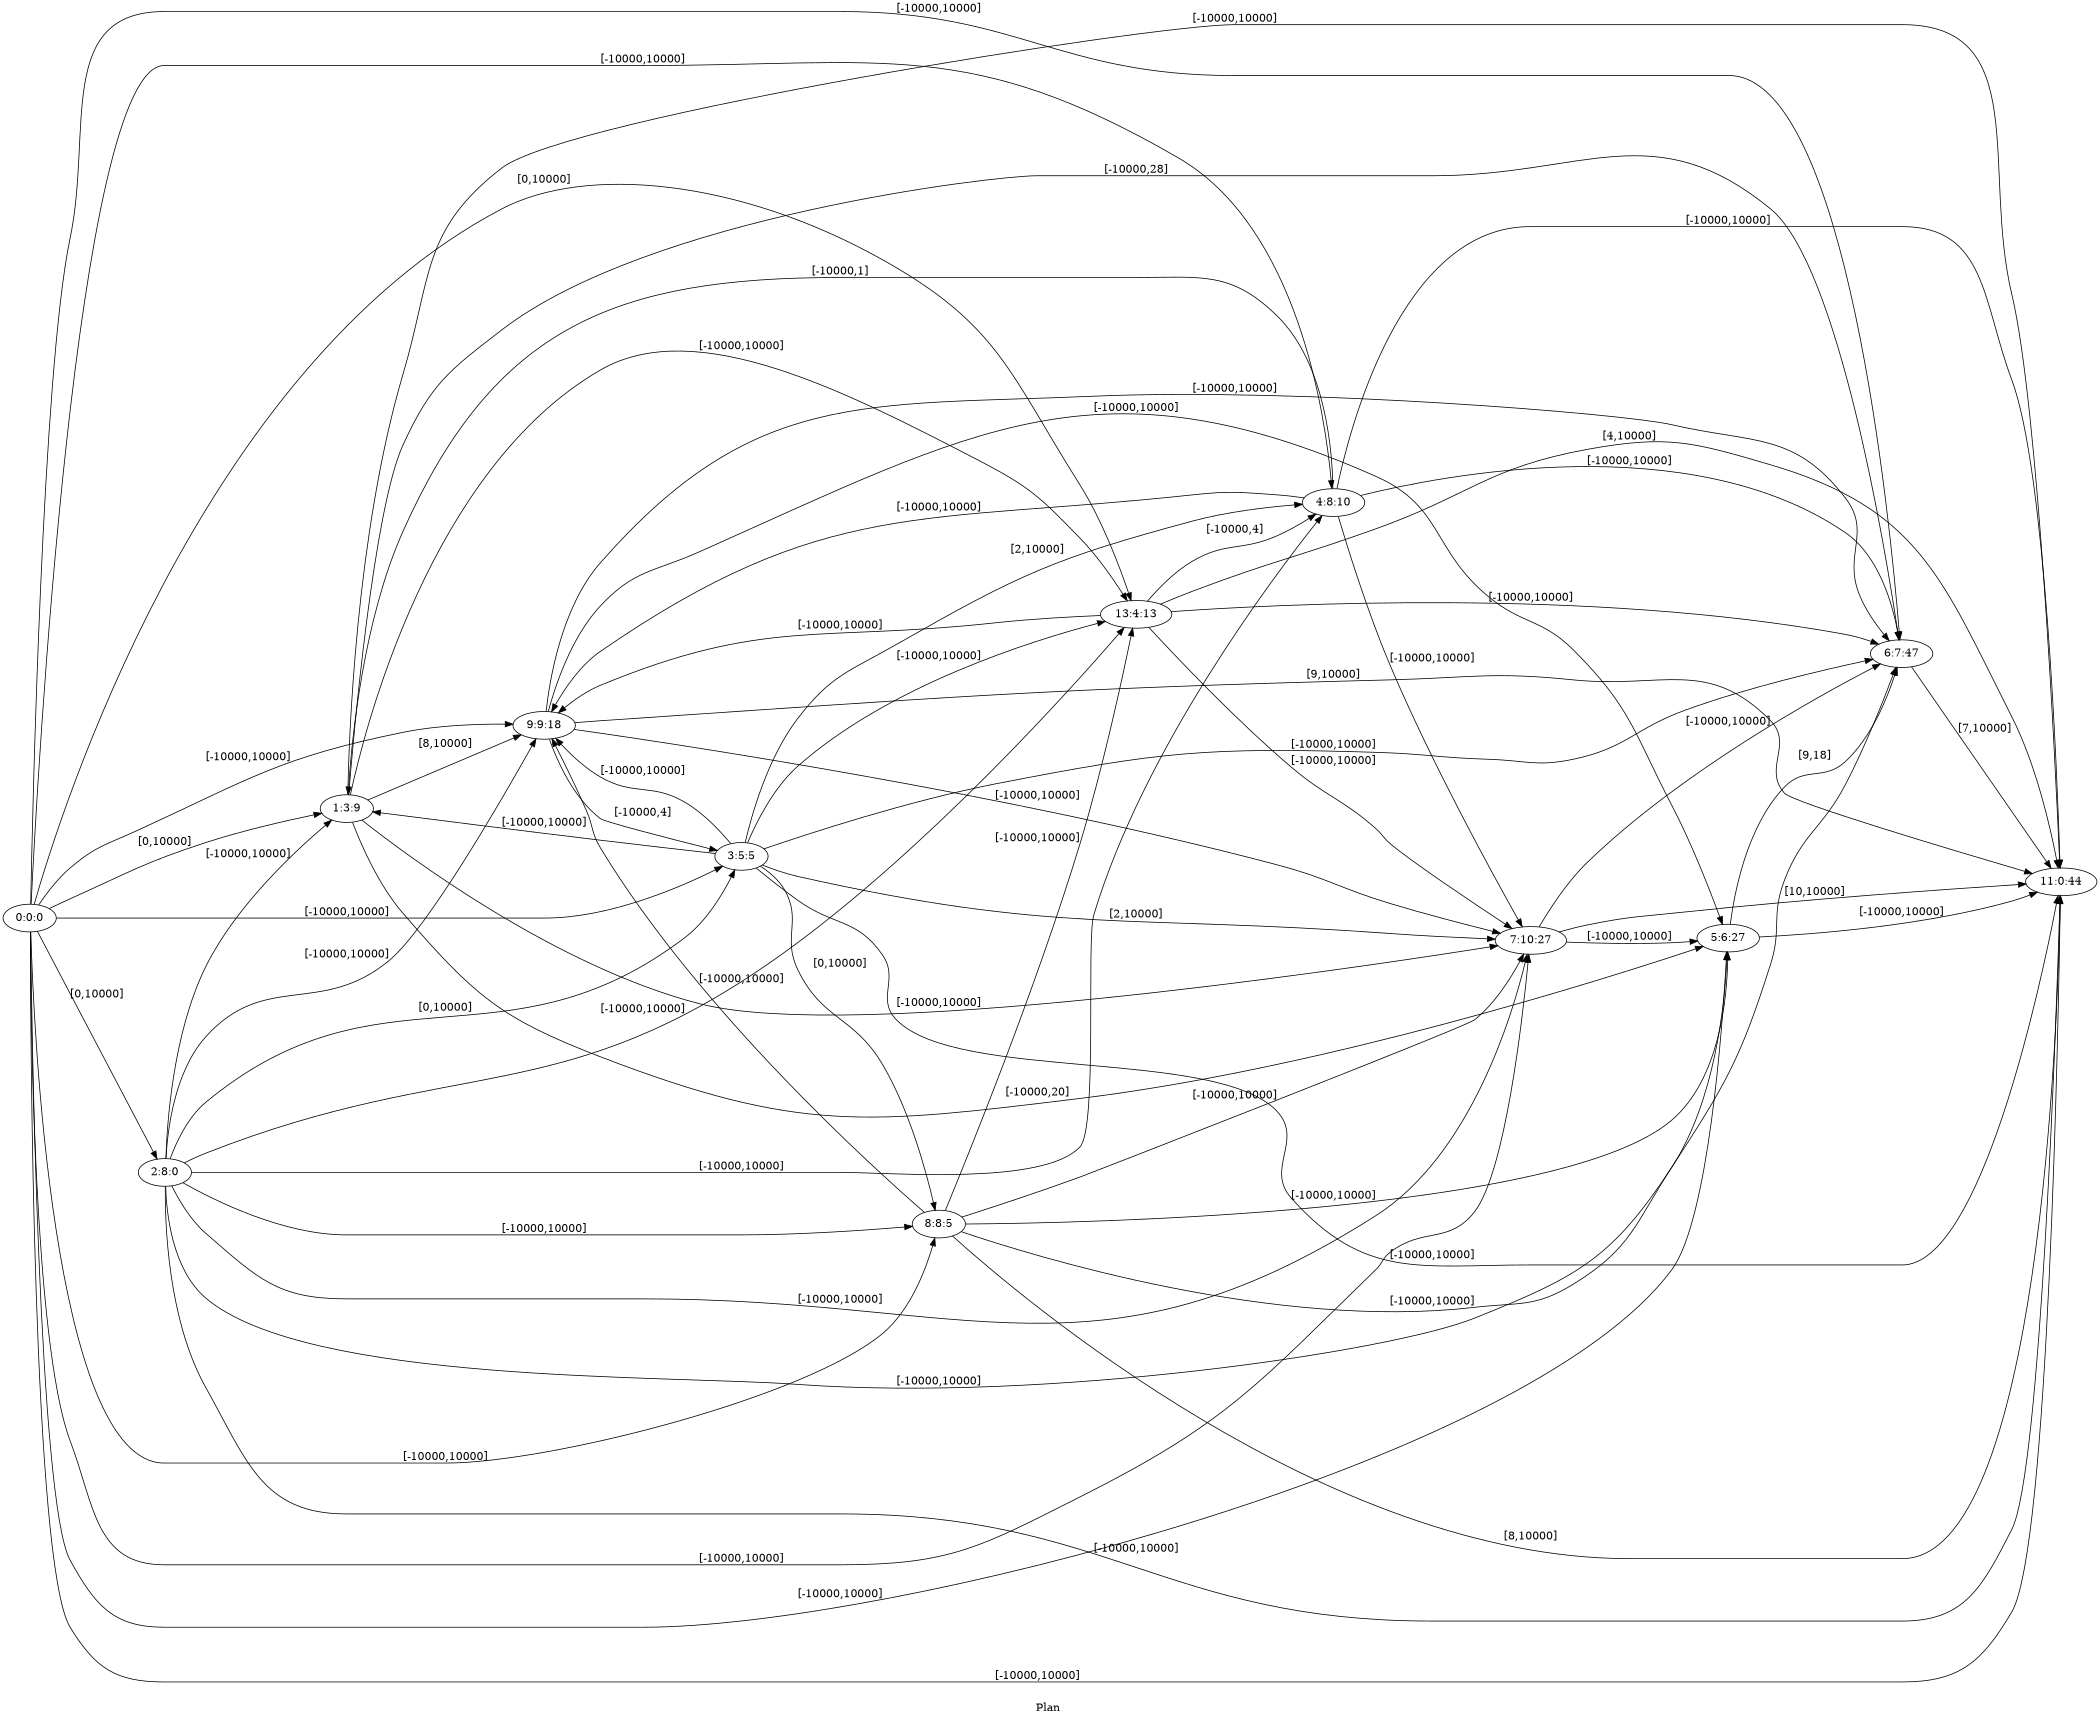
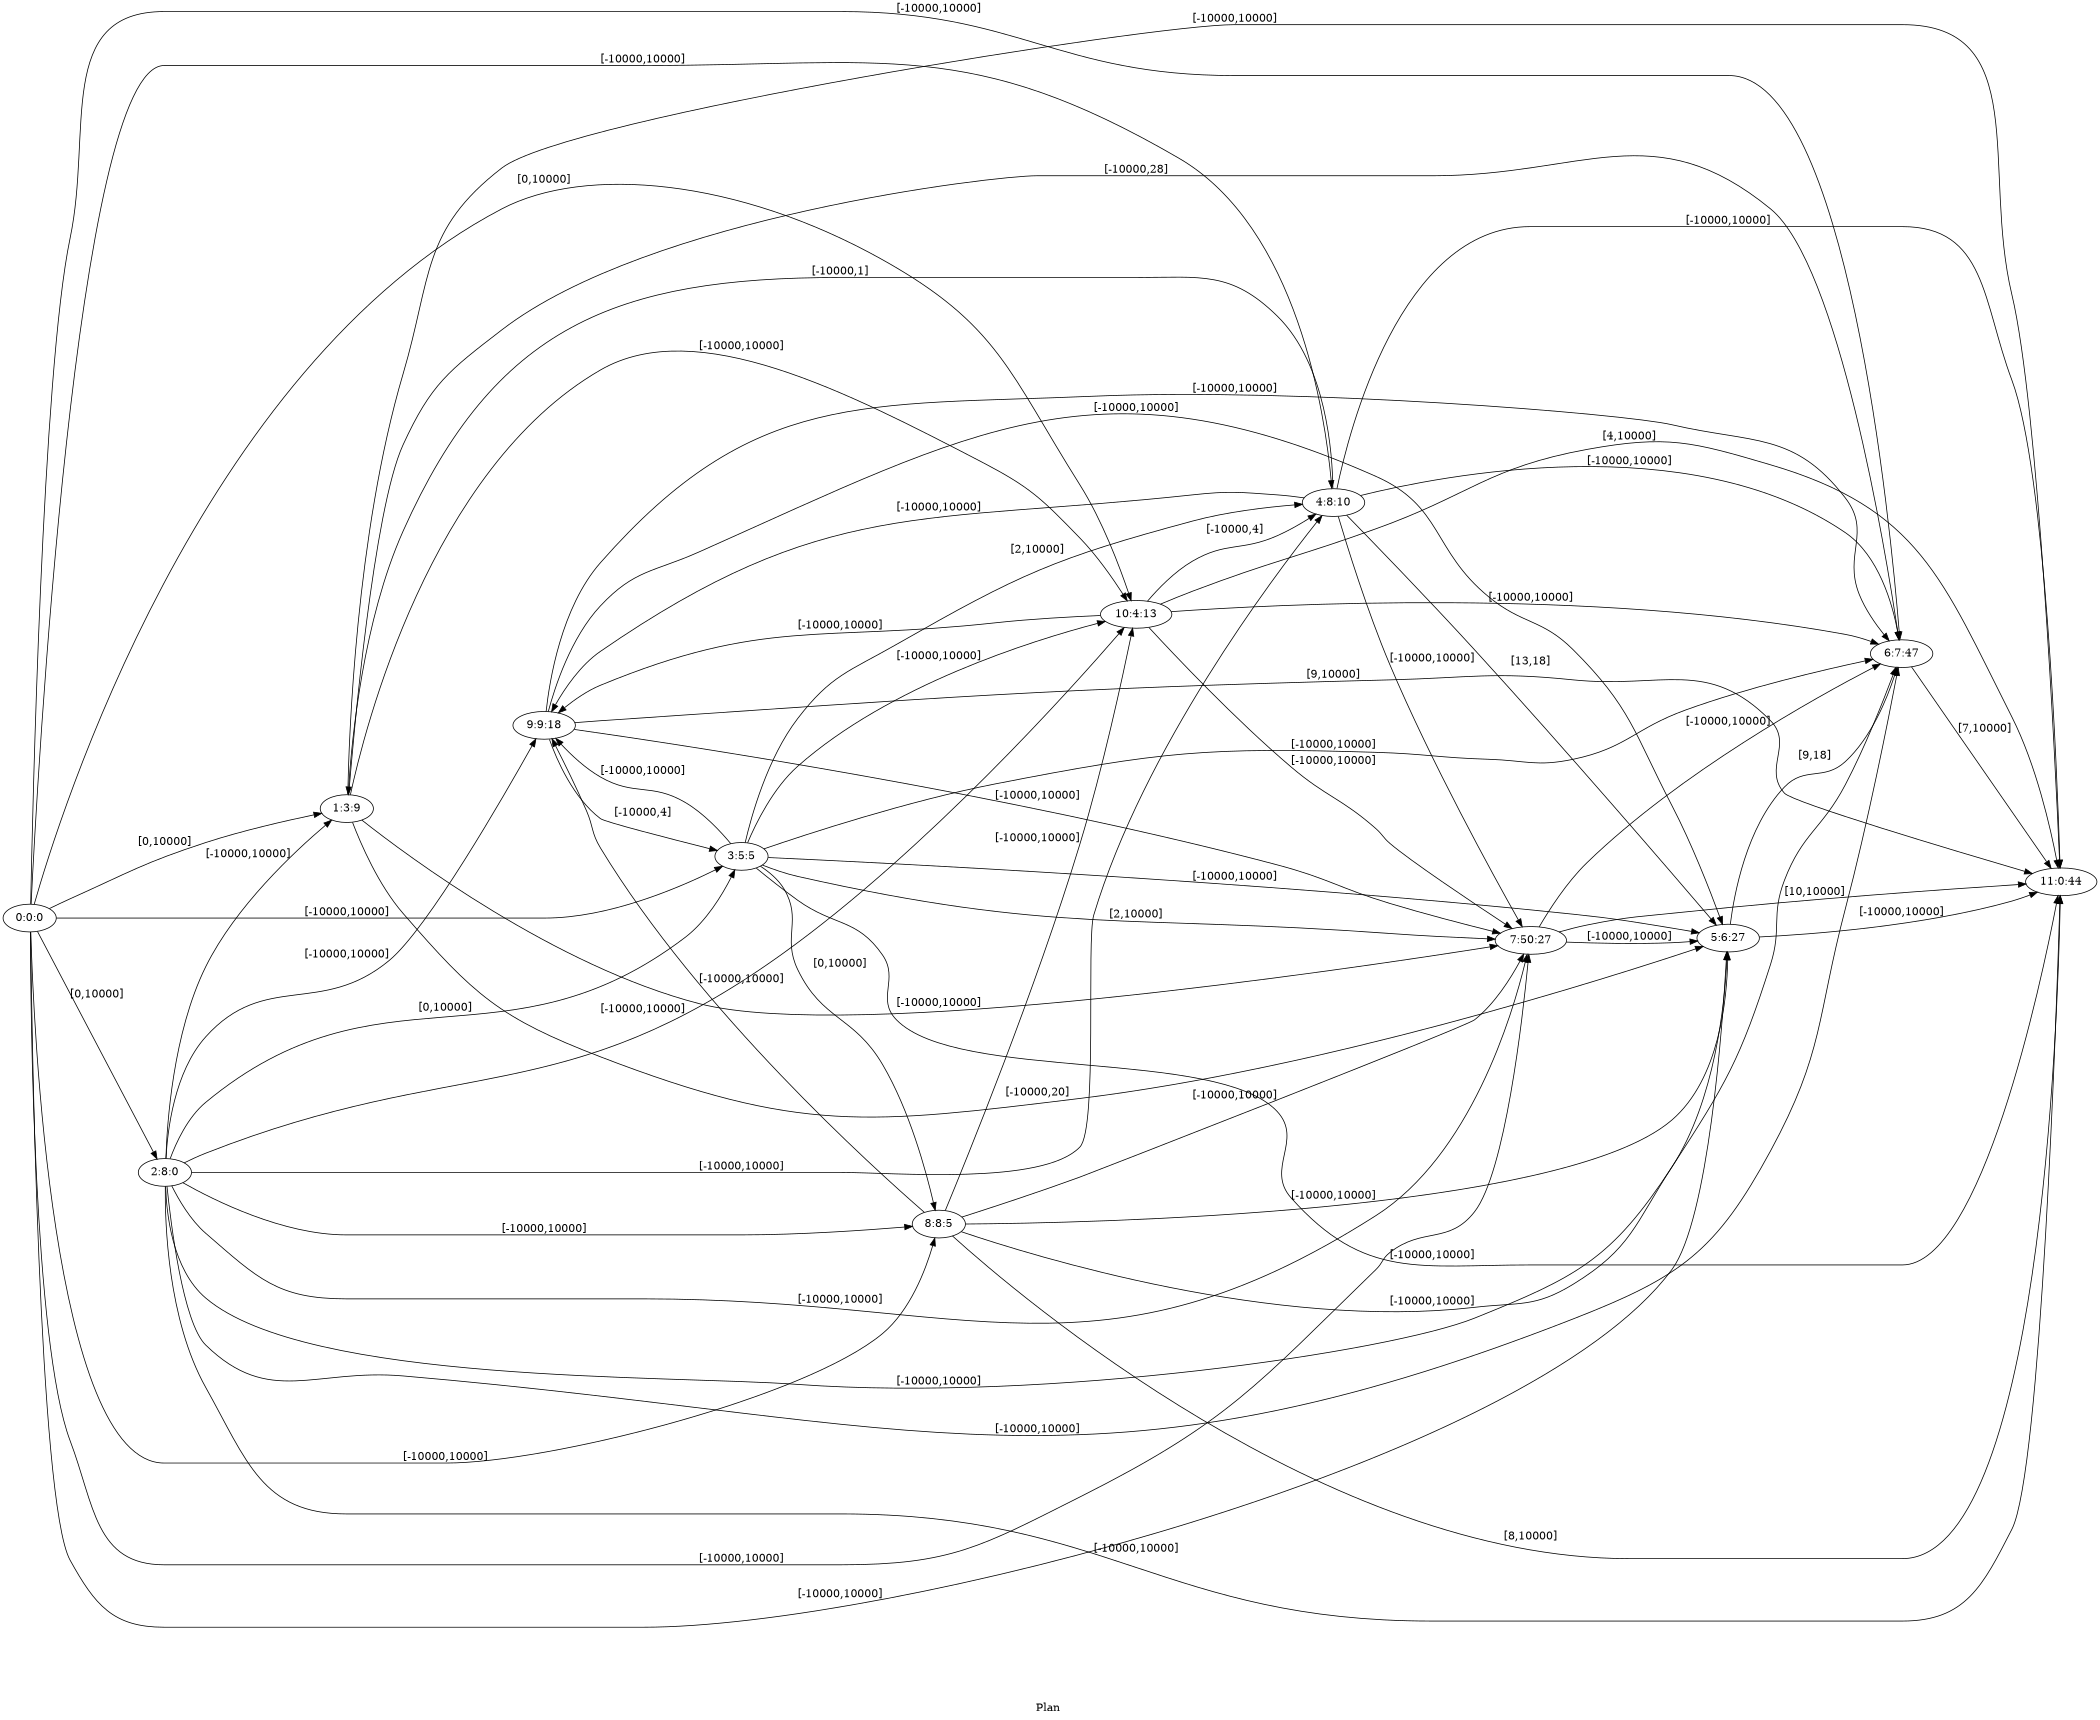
node "13:4:13": label "13:4:13" -> "10:4:13"
edge "4:8:10" -> "5:6:27": added, label "[13,18]"
edge "1:3:9" -> "9:9:18": removed, label "[8,10000]"
edge "0:0:0" -> "9:9:18": removed, label "[-10000,10000]"
edge "3:5:5" -> "1:3:9": now "3:5:5" -> "5:6:27"
node "7:10:27": label "7:10:27" -> "7:50:27"
edge "2:8:0" -> "6:7:47": added, label "[-10000,10000]"
edge "0:0:0" -> "11:0:44": removed, label "[-10000,10000]"
